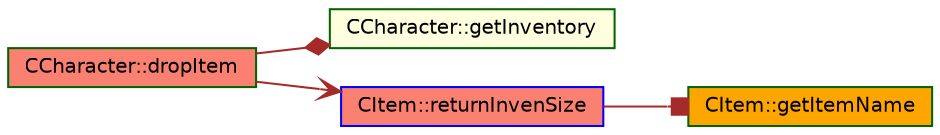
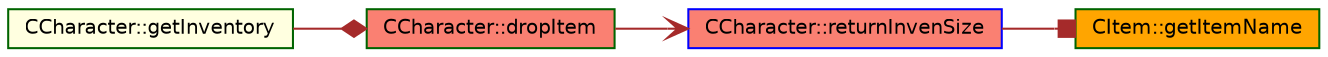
edge "CCharacter::dropItem" -> "CCharacter::getInventory": reversed
node "CItem::returnInvenSize": label "CItem::returnInvenSize" -> "CCharacter::returnInvenSize"
